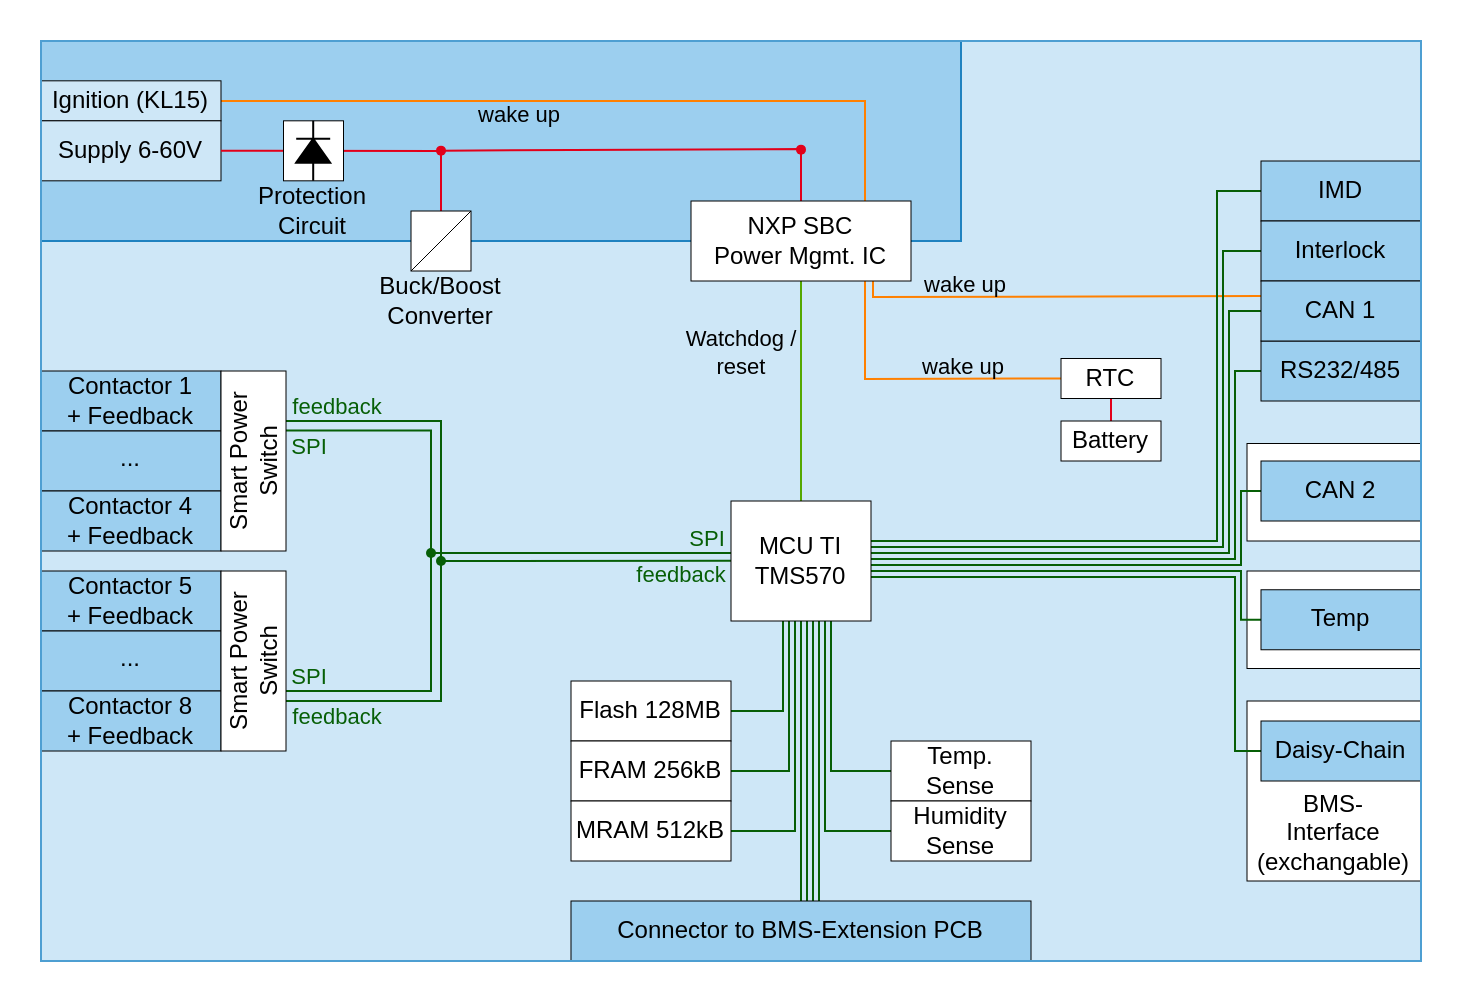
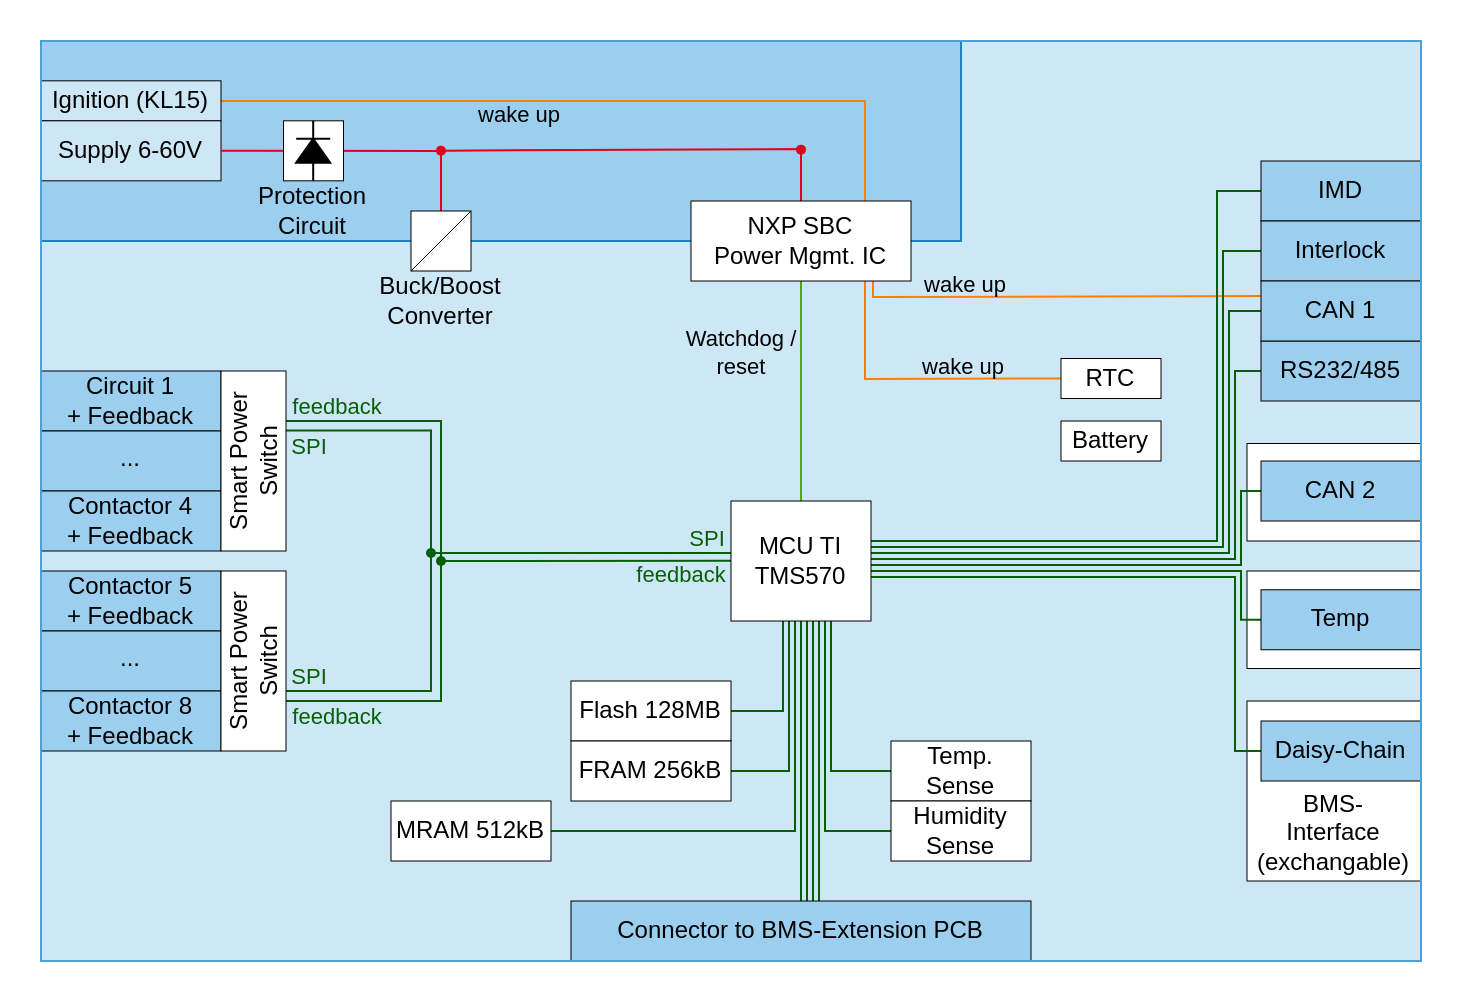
node "Contactor 1 + Feedback": label "Contactor 1 + Feedback" -> "Circuit 1 + Feedback"
edge "RTC" -- "Battery": removed
node "MRAM 512kB": moved (651, 831) -> (471, 831)
